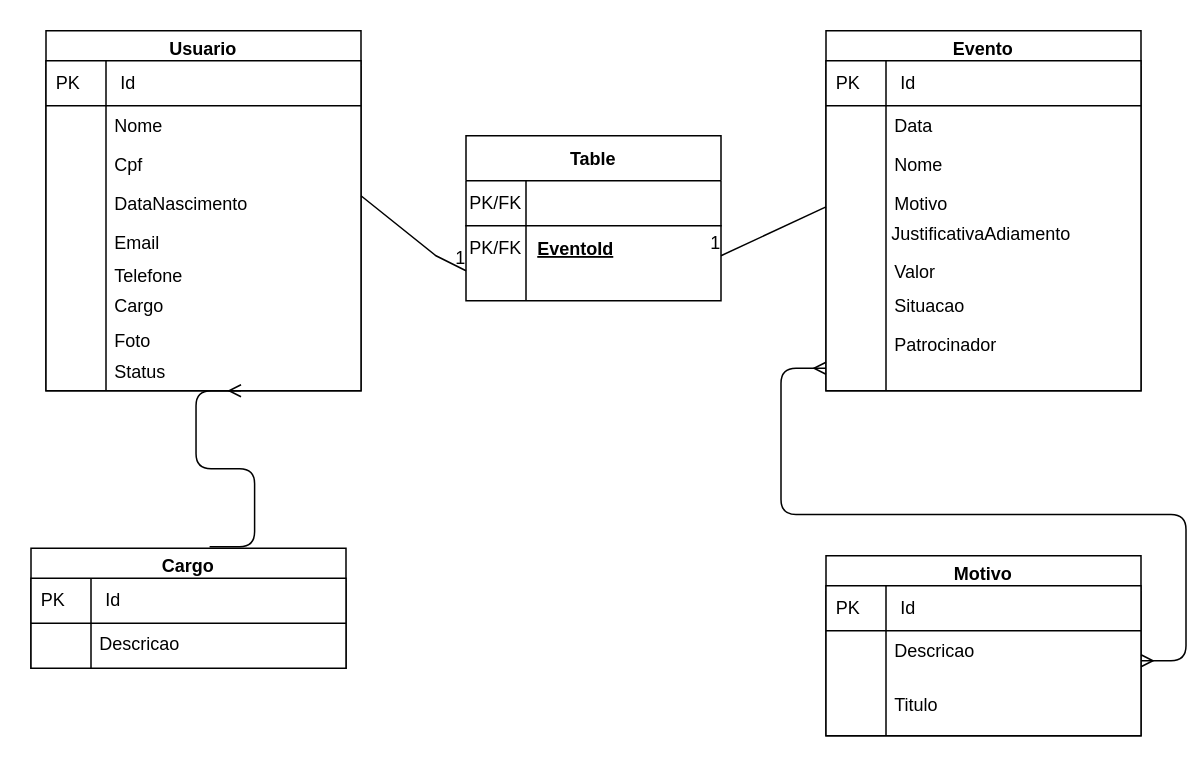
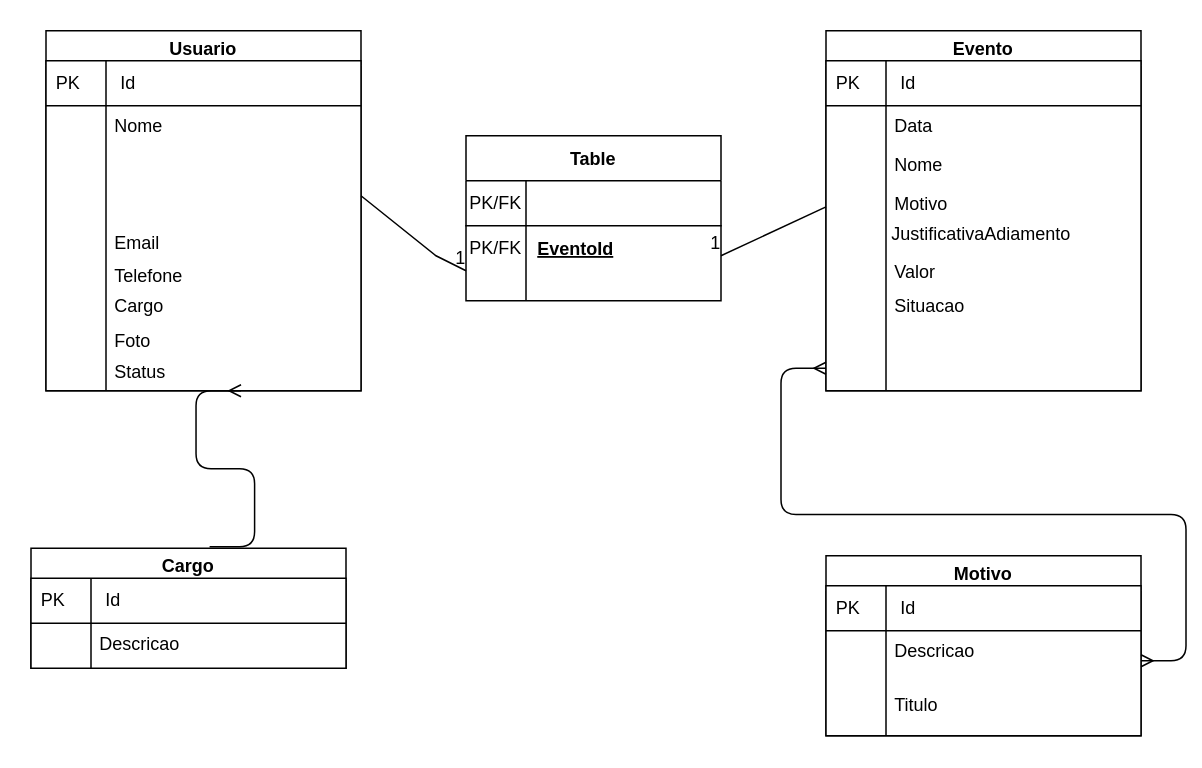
node "Cpf": removed
node "DataNascimento": removed
node "Patrocinador": removed
